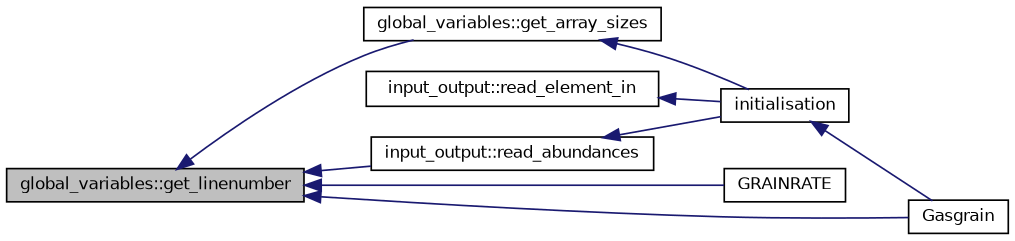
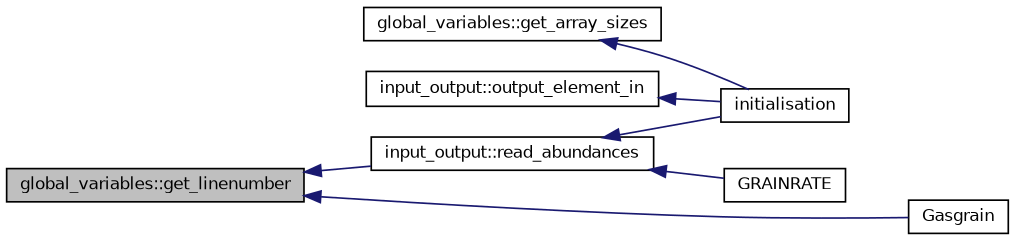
edge "global_variables::get_array_sizes" -> "global_variables::get_linenumber": removed
node "input_output::read_element_in": label "input_output::read_element_in" -> "input_output::output_element_in"
edge "Gasgrain" -> "initialisation": removed
edge "GRAINRATE" -> "global_variables::get_linenumber": now "GRAINRATE" -> "input_output::read_abundances"
